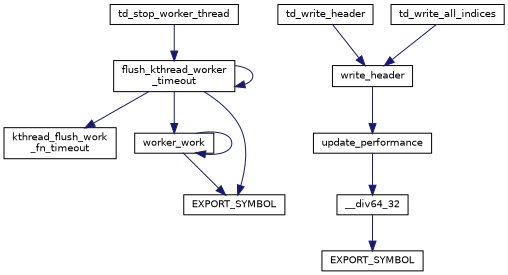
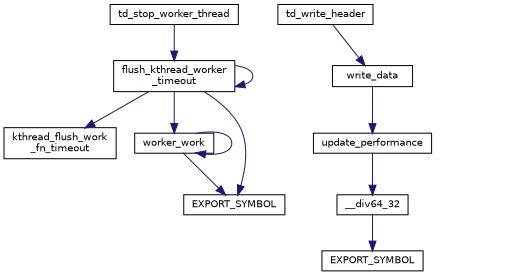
node "td_write_all_indices": removed
node "write_header": label "write_header" -> "write_data"
